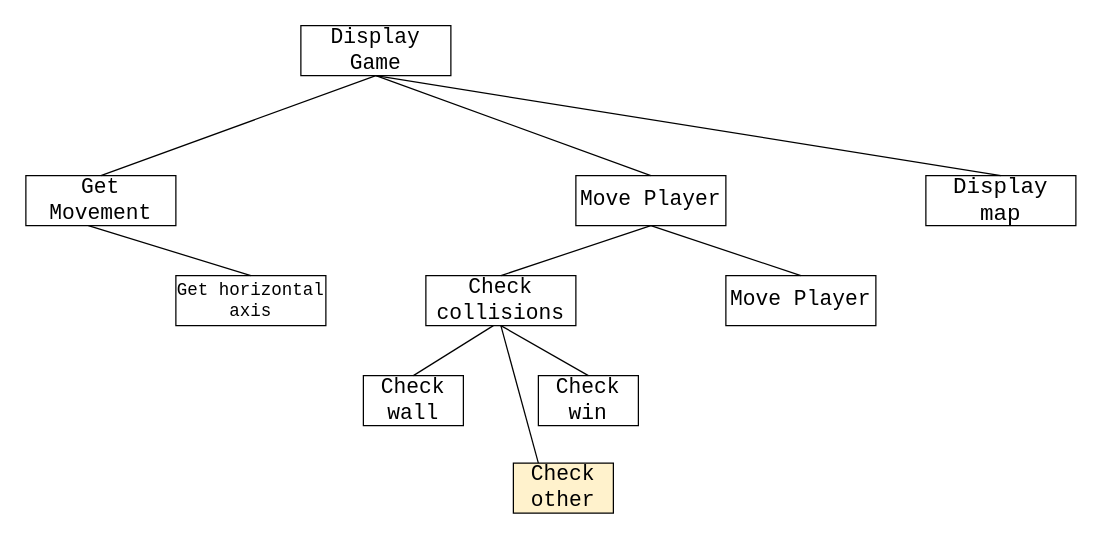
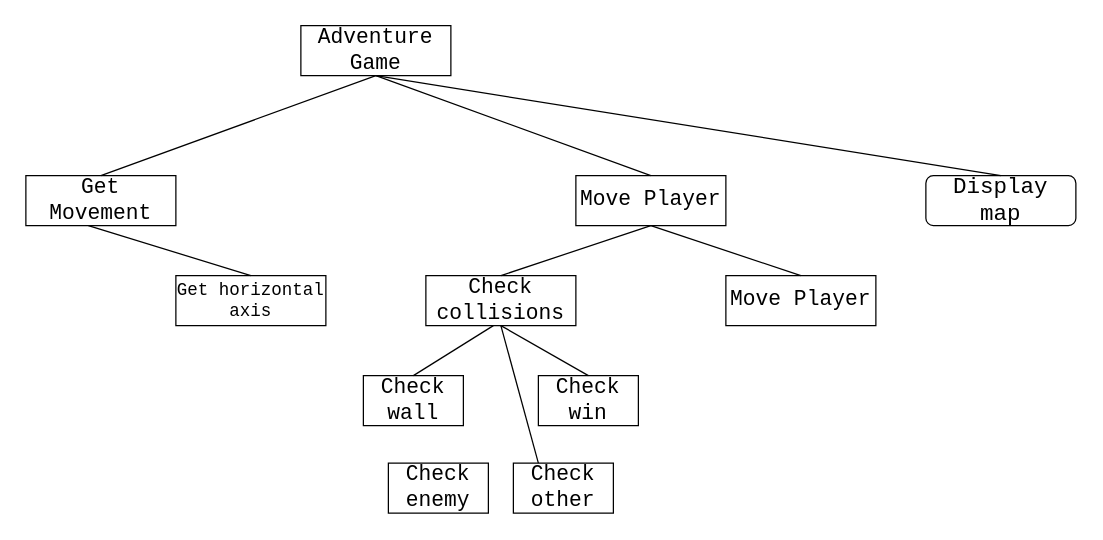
node "Display Game": label "Display Game" -> "Adventure Game"
node "Display map": shape rectangle -> rounded rectangle
node "Check enemy": added
node "Check other": fillcolor #fff2cc -> #ffffff
